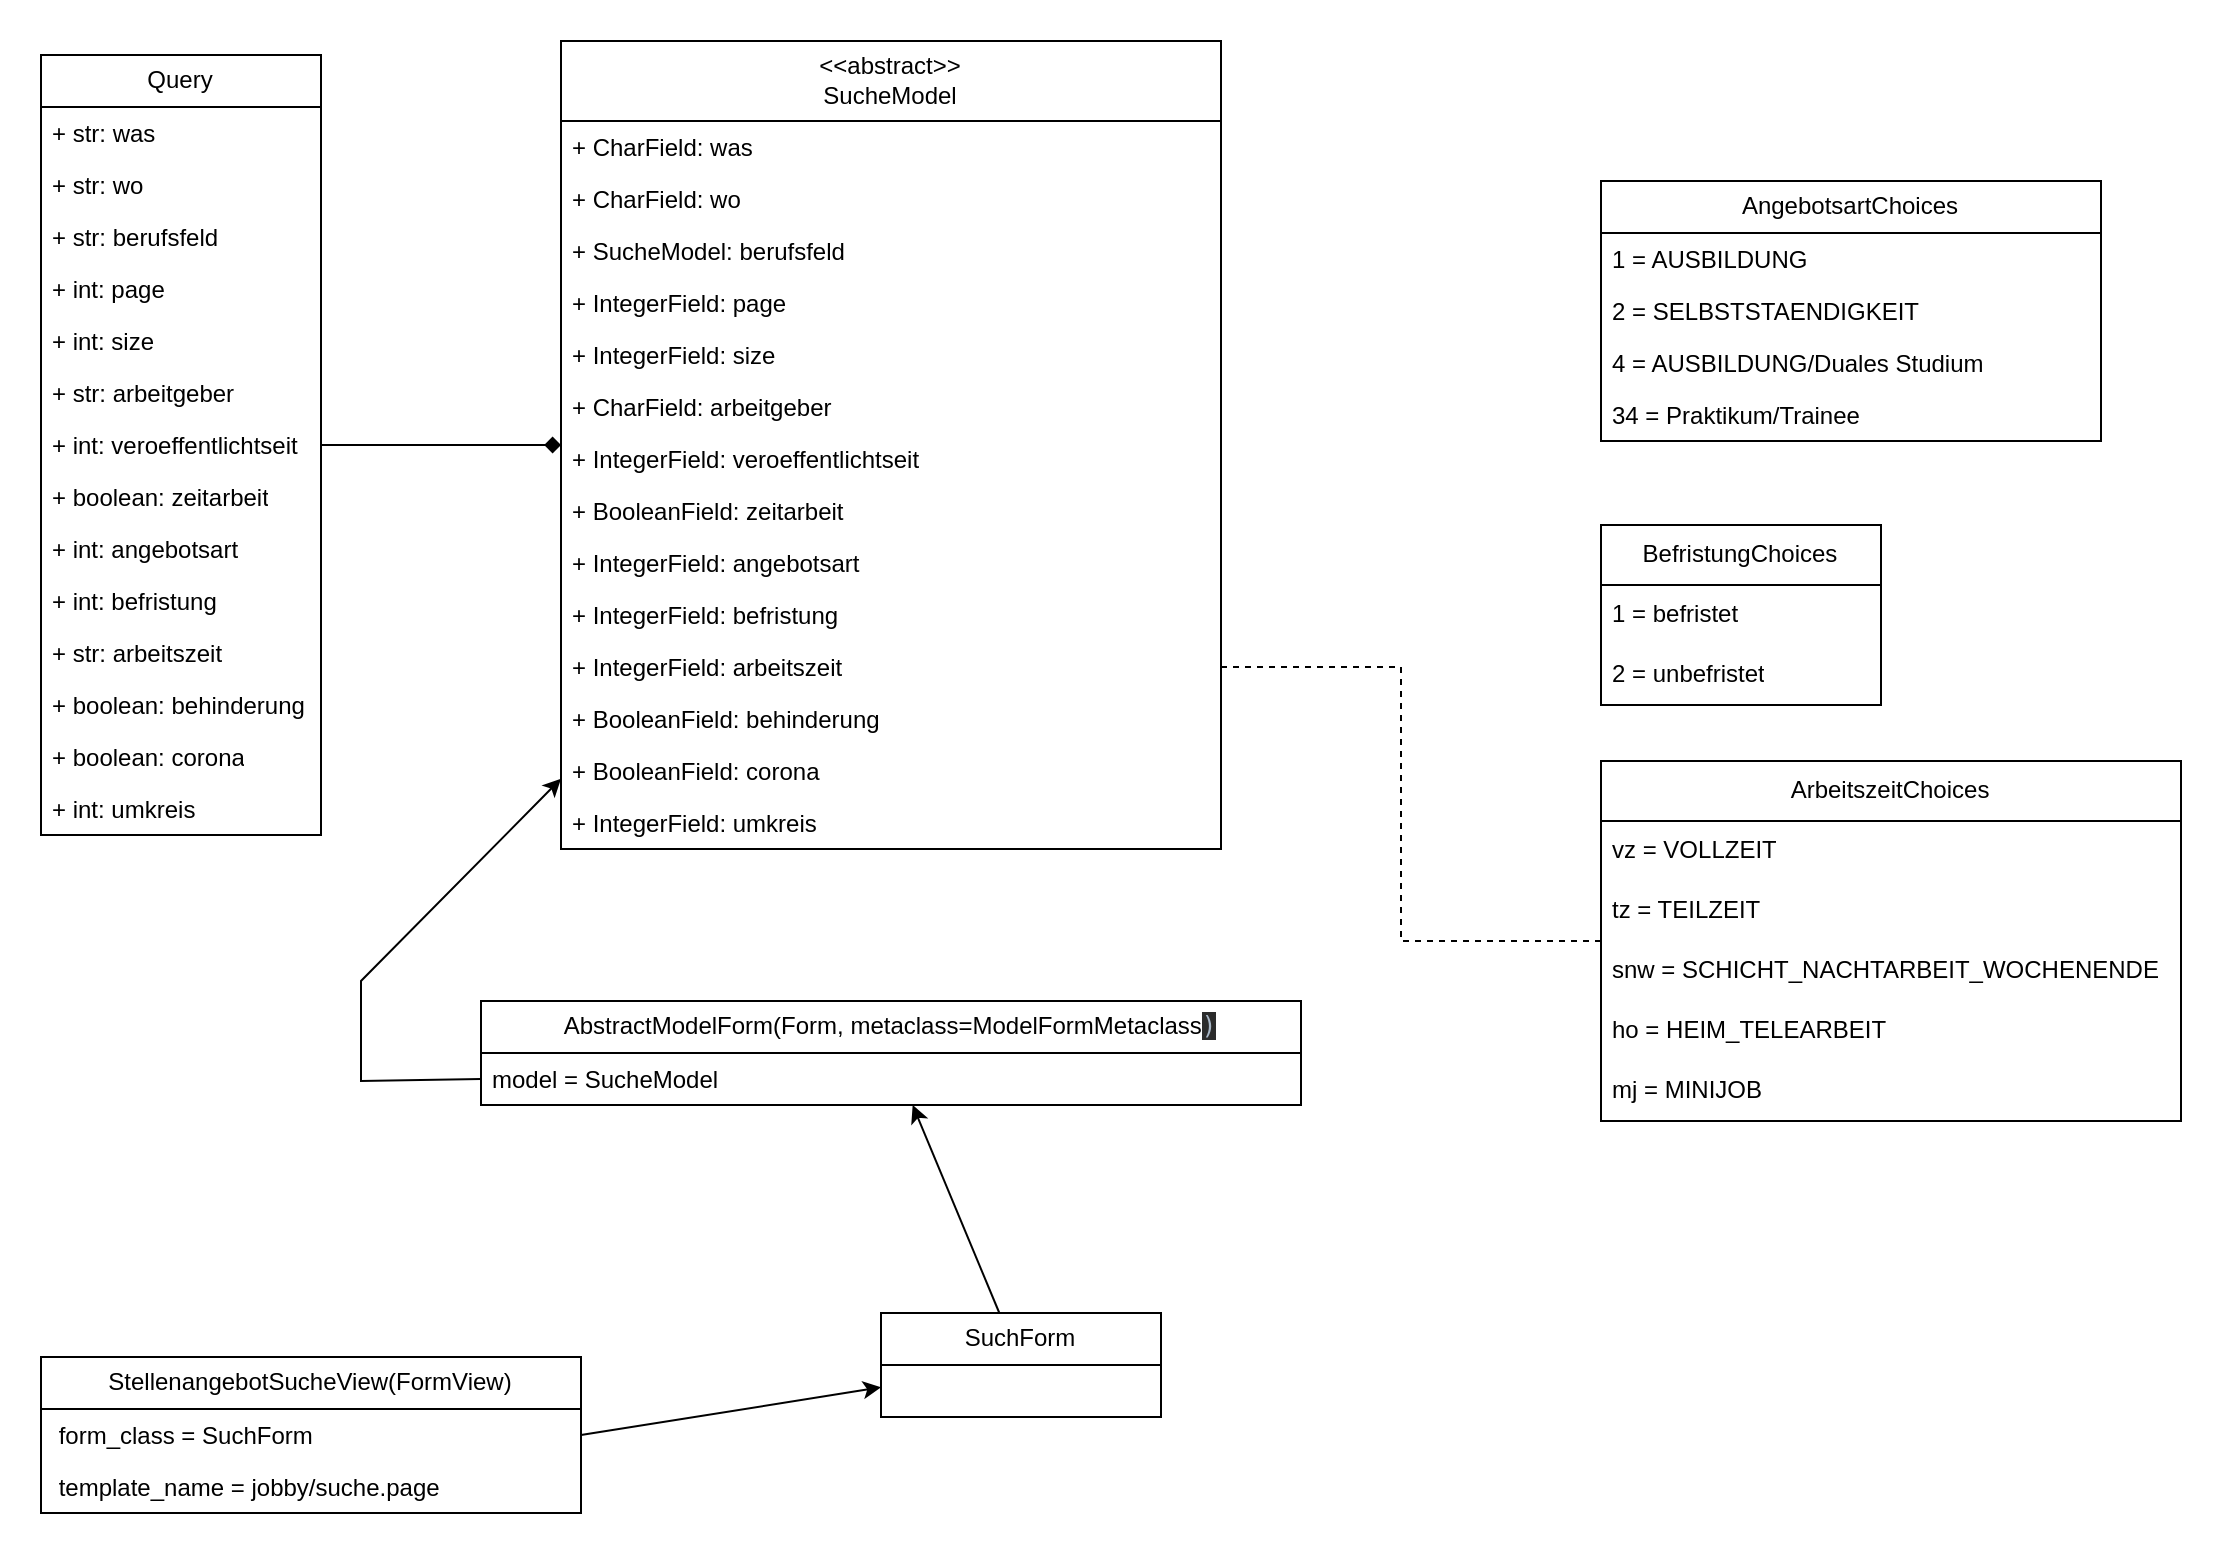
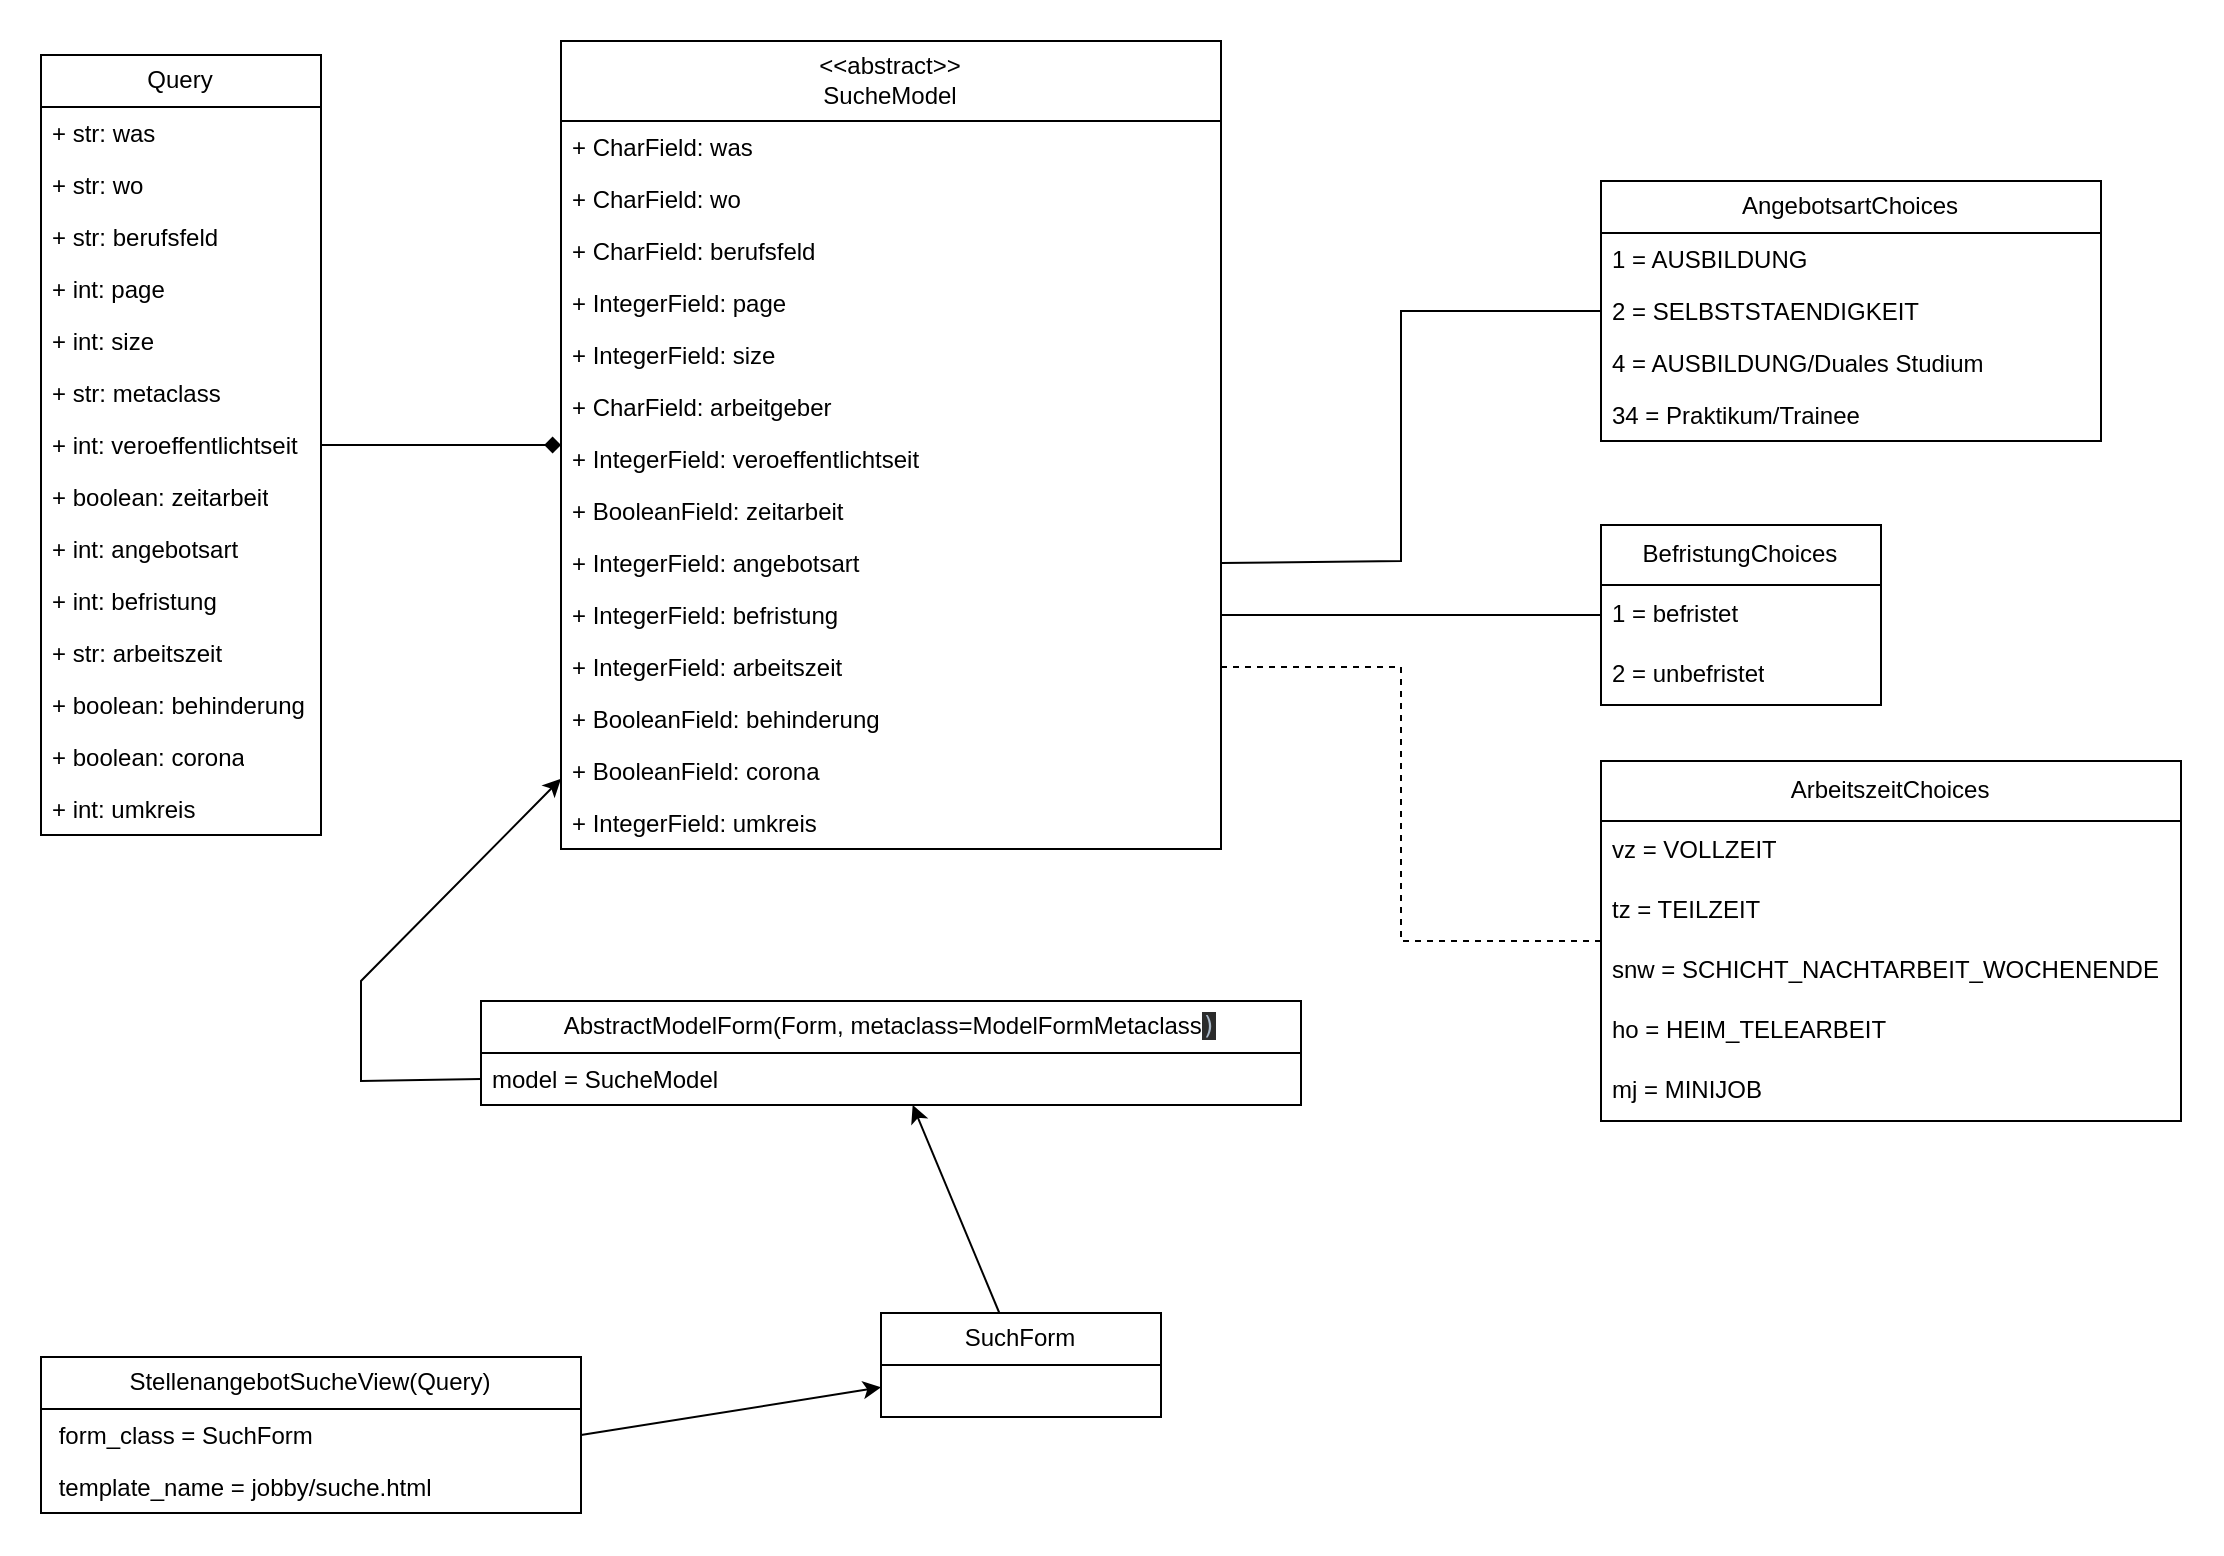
node "+ SucheModel: berufsfeld": label "+ SucheModel: berufsfeld" -> "+ CharField: berufsfeld"
node "+ str: arbeitgeber": label "+ str: arbeitgeber" -> "+ str: metaclass"
edge "AngebotsartChoices" -- "+ IntegerField: angebotsart": added
edge "+ IntegerField: befristung" -- "BefristungChoices": added
node "StellenangebotSucheView(FormView)": label "StellenangebotSucheView(FormView)" -> "StellenangebotSucheView(Query)"
node "template_name = jobby/suche.page": label "template_name = jobby/suche.page" -> "template_name = jobby/suche.html"
